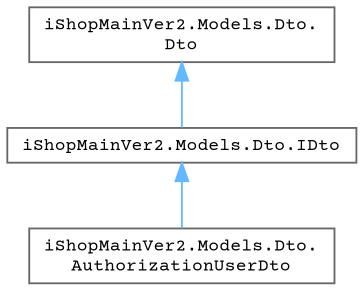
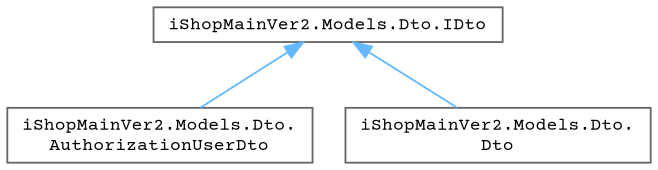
edge "iShopMainVer2.Models.Dto.IDto" -> "iShopMainVer2.Models.Dto. Dto": reversed
